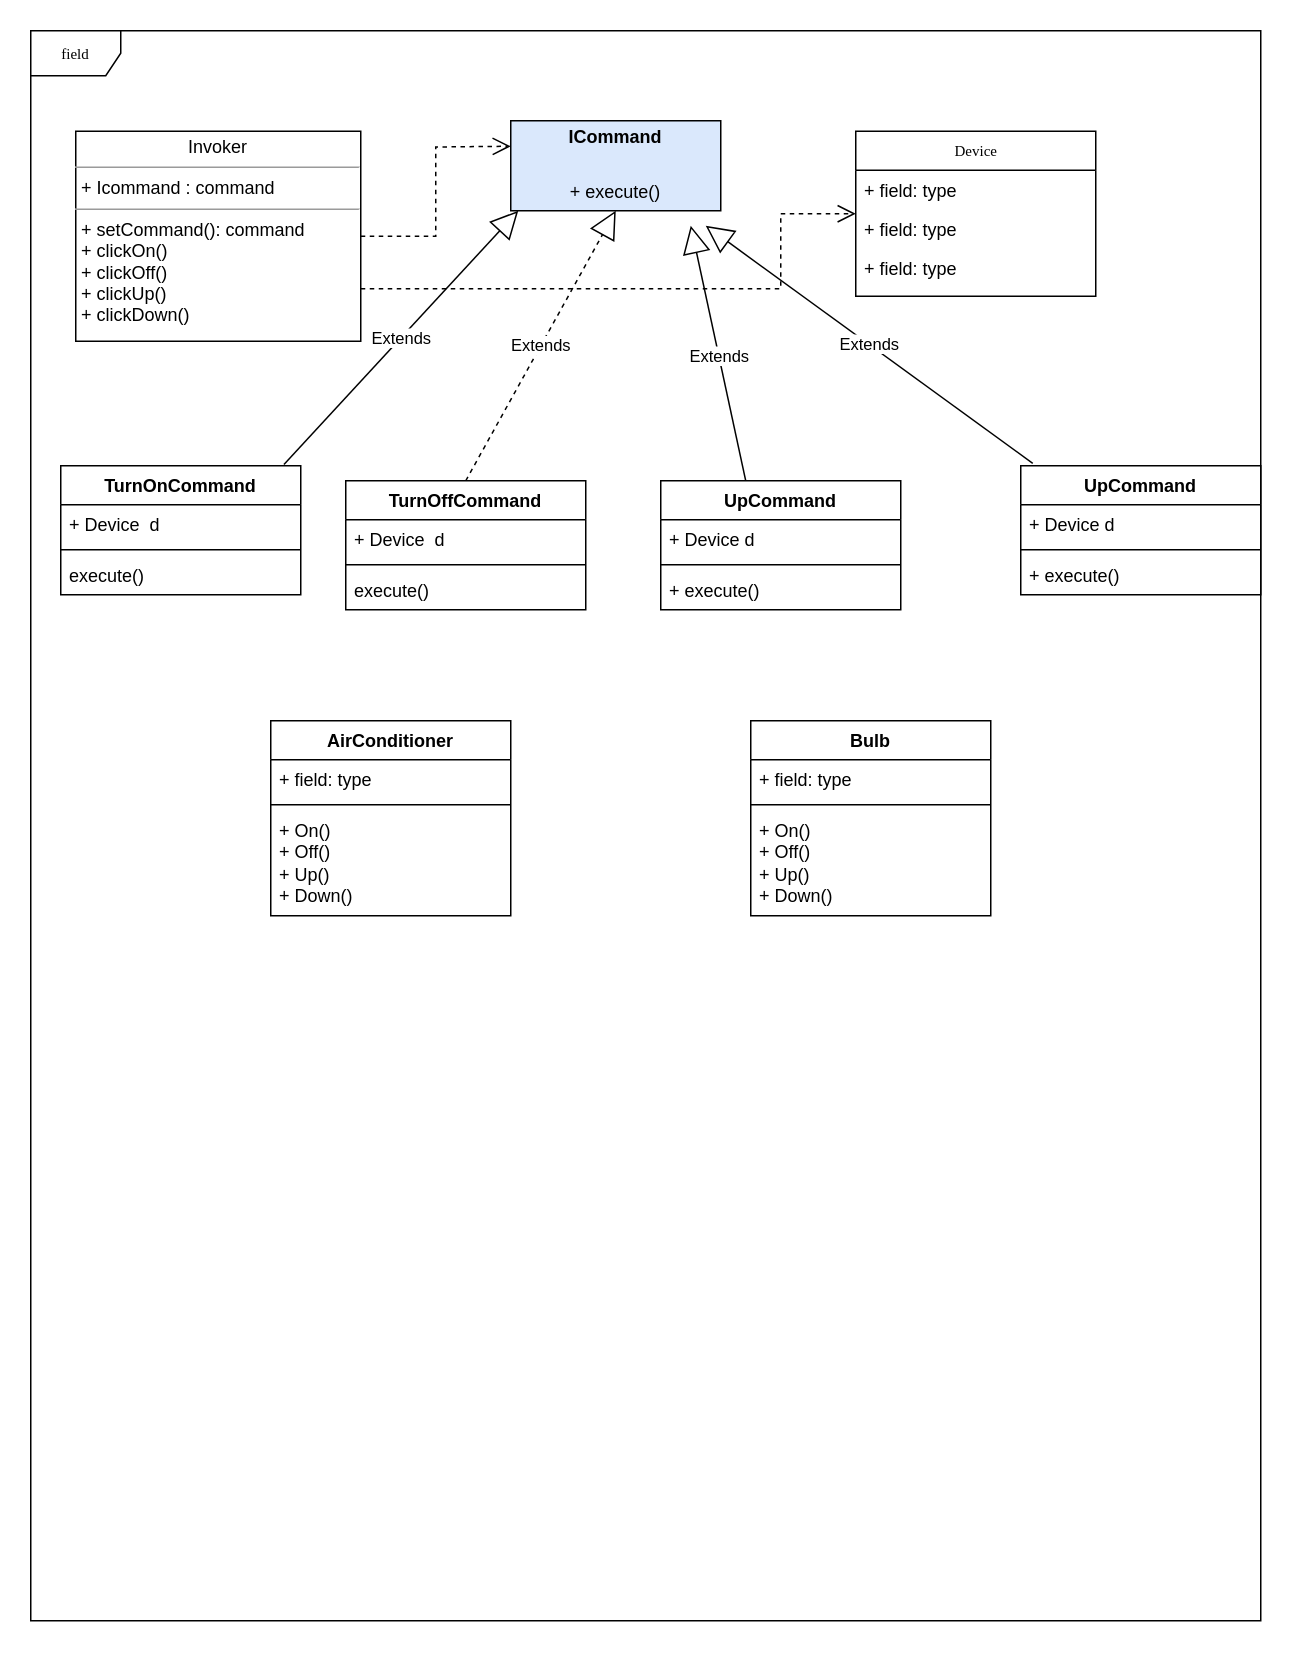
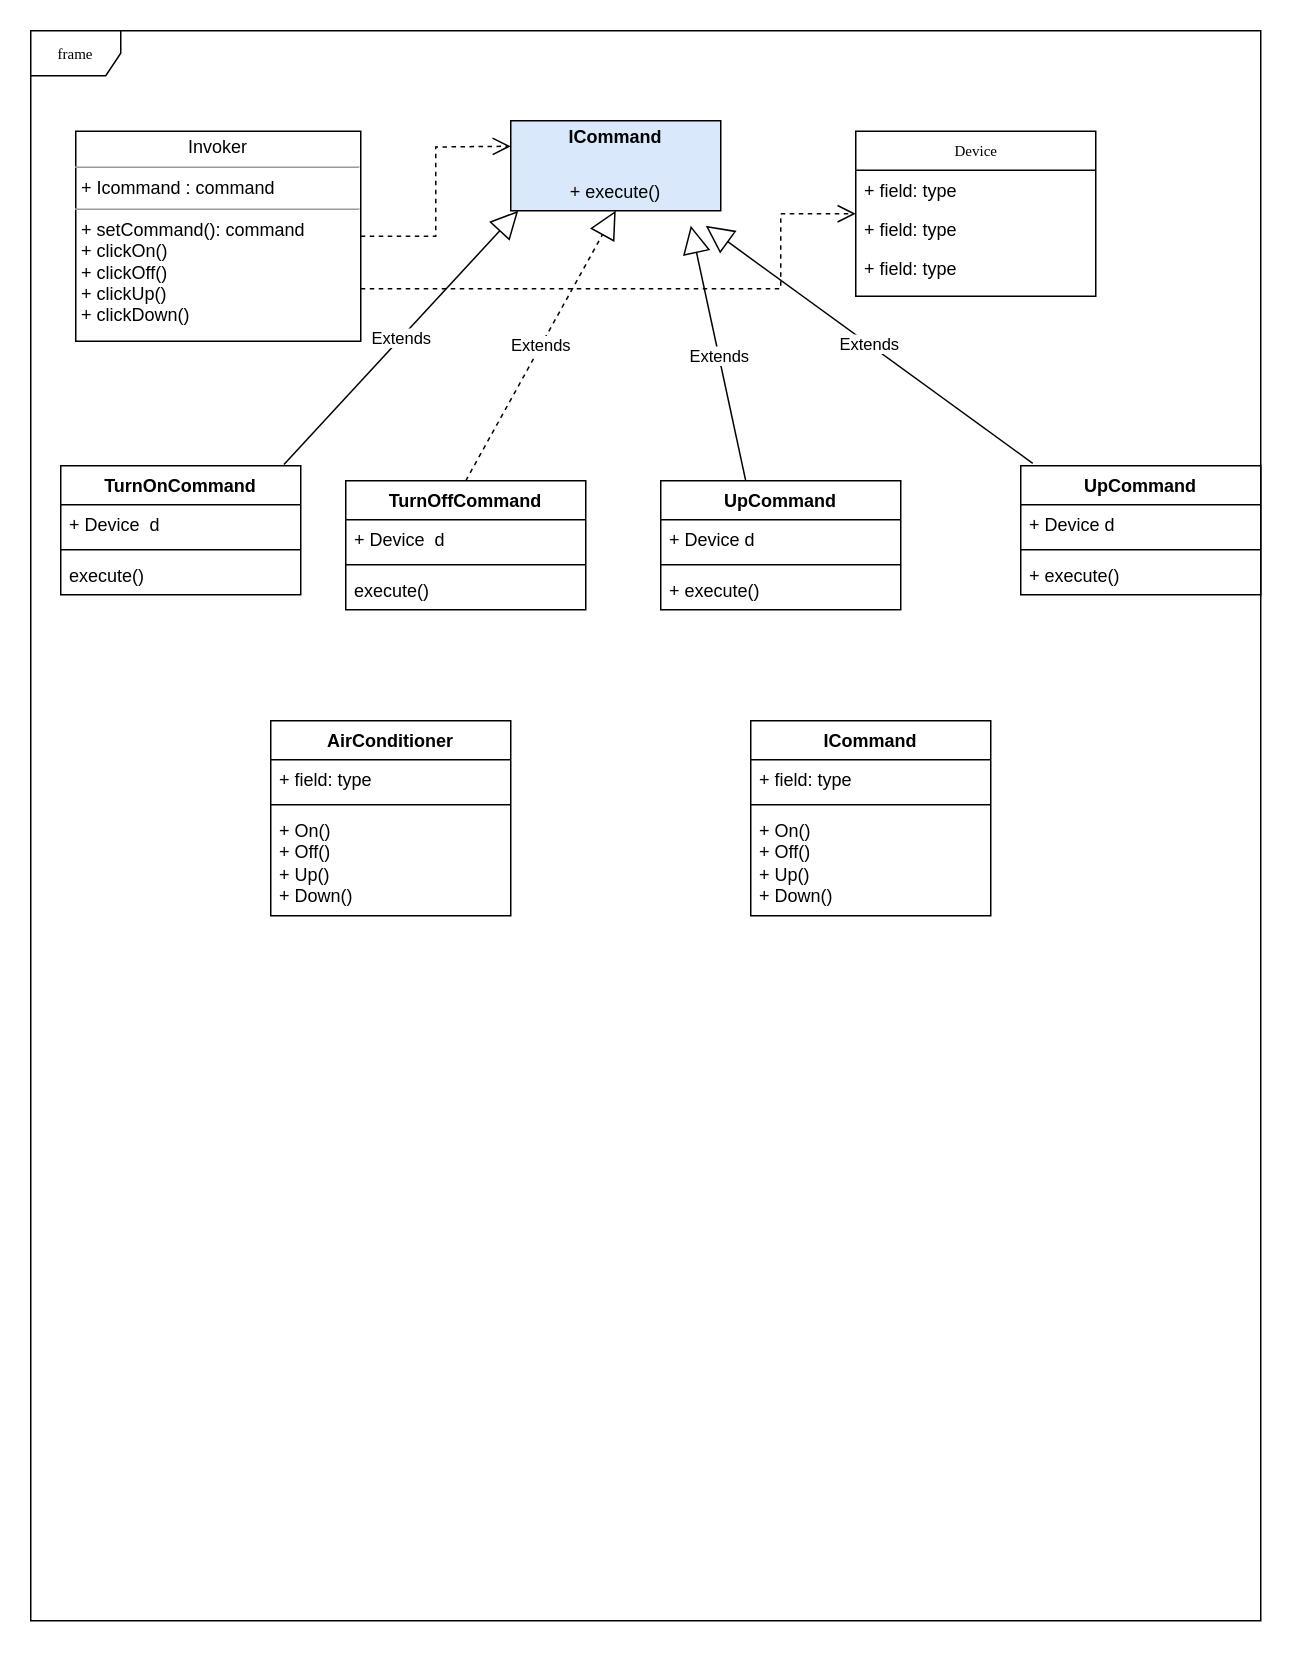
node "field": label "field" -> "frame"
node "Bulb": label "Bulb" -> "ICommand"
